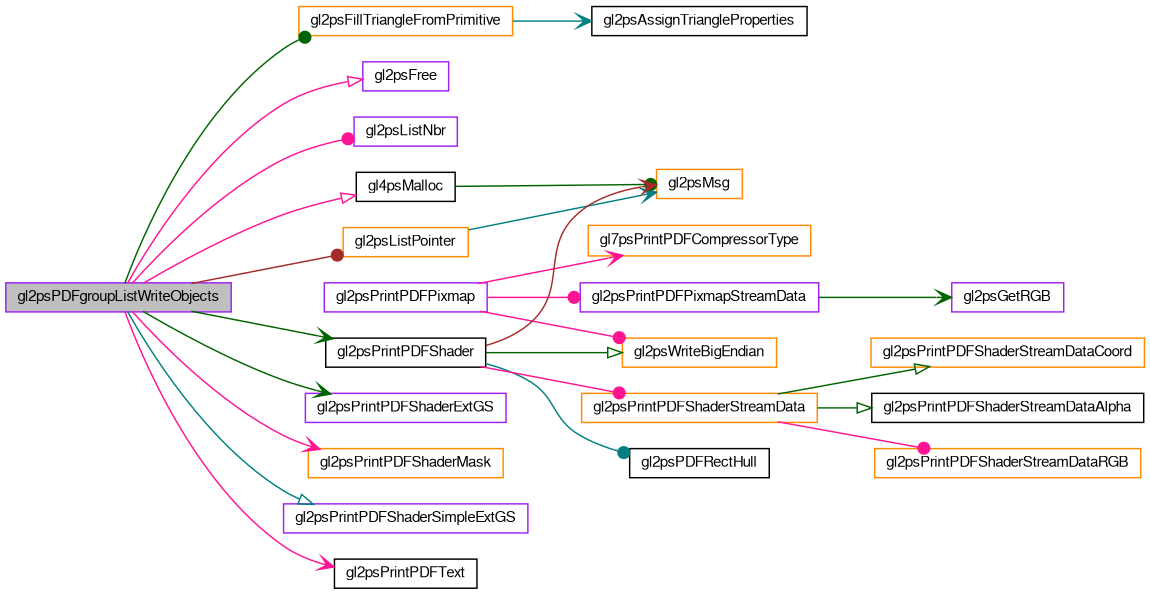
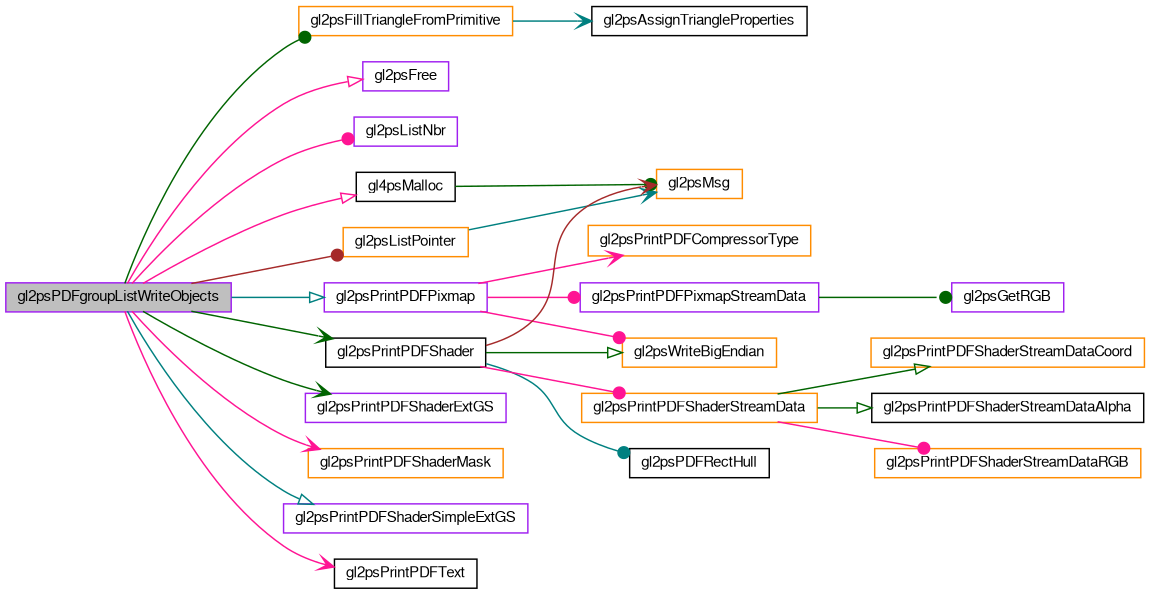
node "gl7psPrintPDFCompressorType": label "gl7psPrintPDFCompressorType" -> "gl2psPrintPDFCompressorType"
edge "gl2psPDFgroupListWriteObjects" -> "gl2psPrintPDFPixmap": added
edge "gl2psPrintPDFPixmapStreamData" -> "gl2psGetRGB": arrowhead vee -> dot
